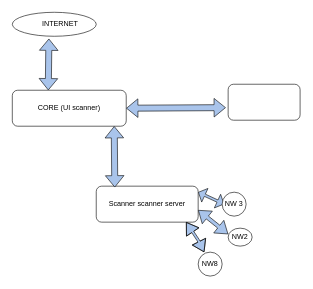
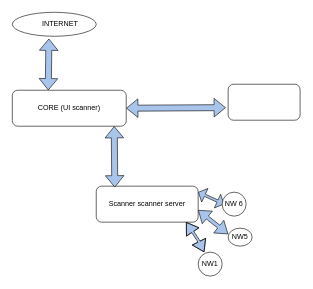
node "NW 3": label "NW 3" -> "NW 6"
node "NW2": label "NW2" -> "NW5"
node "NW8": label "NW8" -> "NW1"
